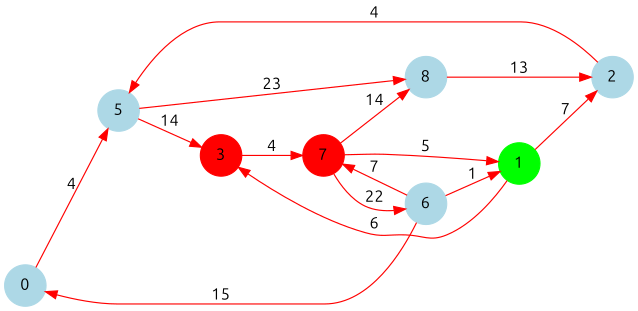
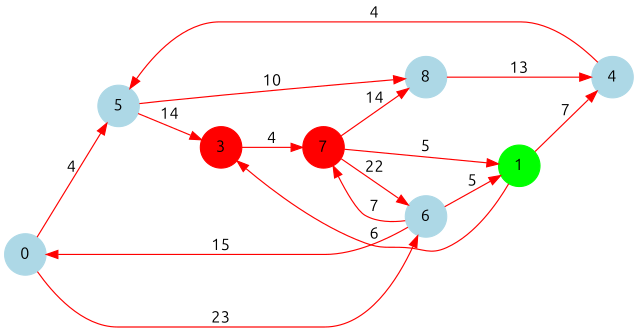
node "2": label "2" -> "4"
edge "5" -> "8": label "23" -> "10"
edge "6" -> "1": label "1" -> "5"
edge "0" -> "6": added, label "23"
